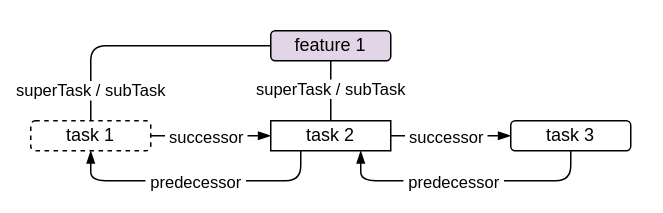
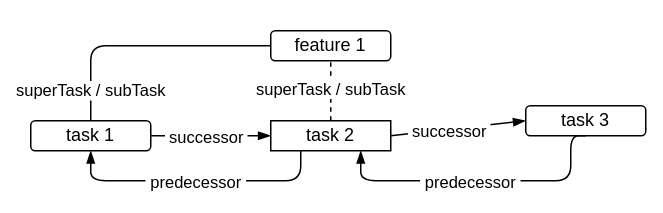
node "feature 1": fillcolor #e1d5e7 -> #ffffff
edge "feature 1" -- "task 2": style solid -> dashed
node "task 1": style dashed -> solid
node "task 3": moved (571, 136) -> (586, 121)
